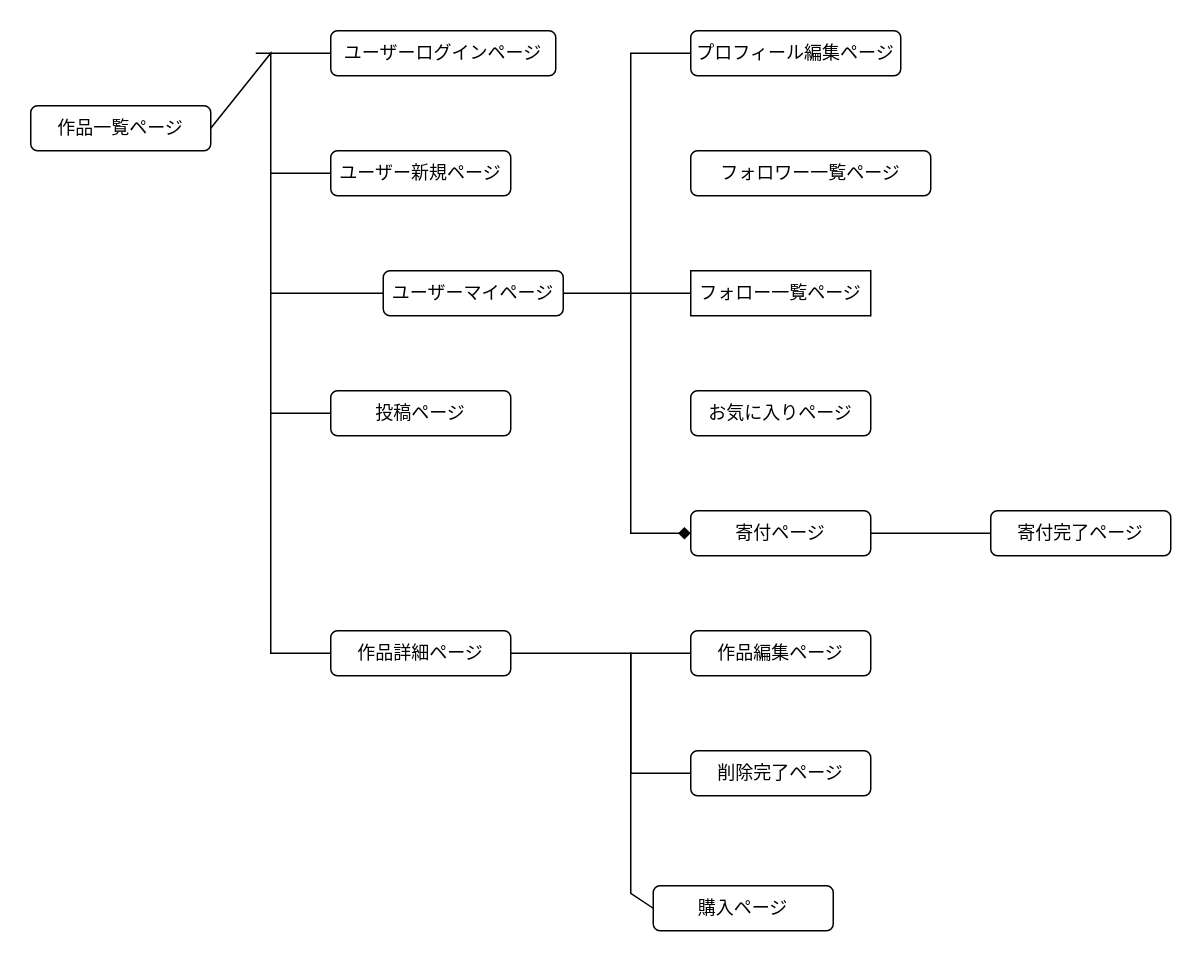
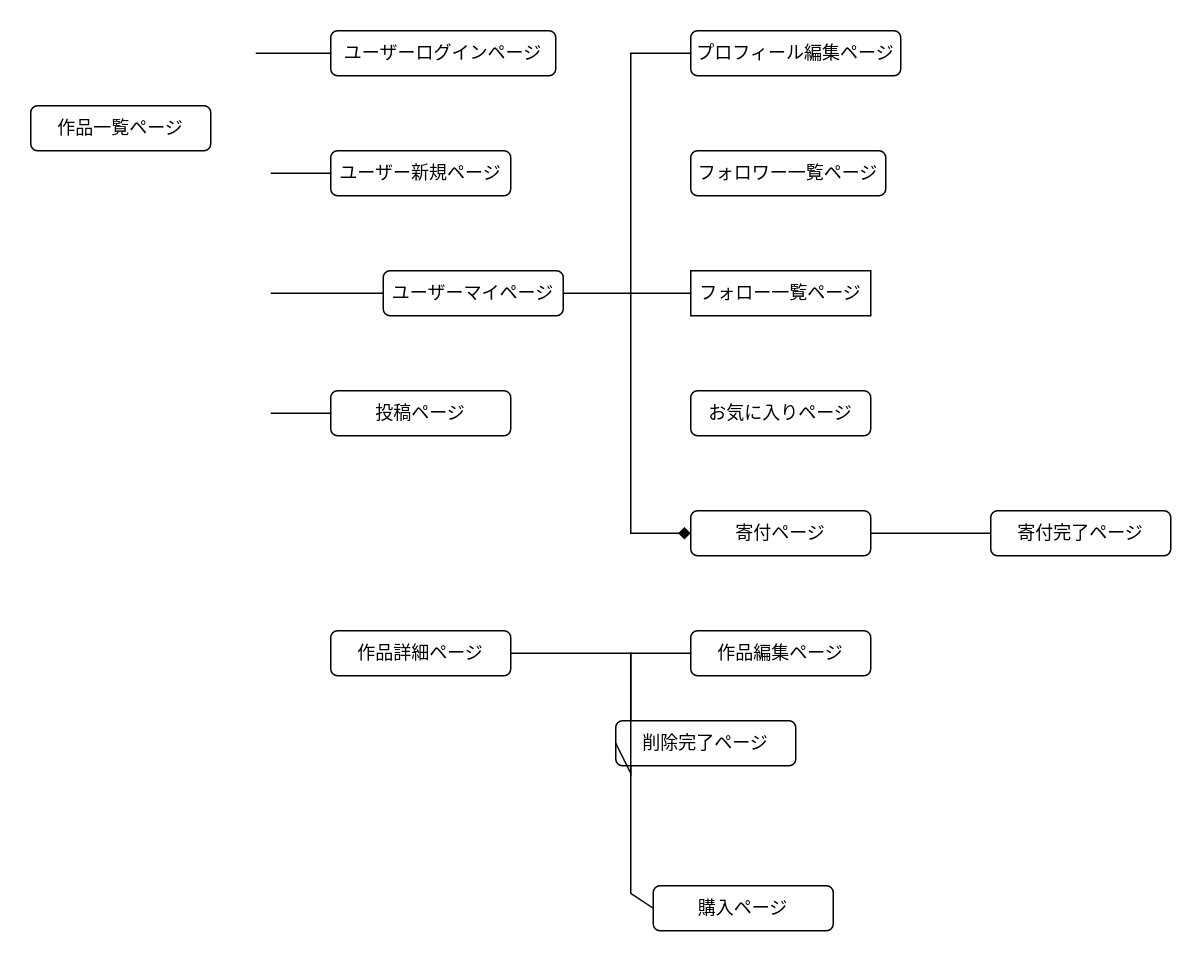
node "フォロワー一覧ページ": size 240x45 -> 195x45
edge "作品一覧ページ" -- "作品詳細ページ": removed
node "削除完了ページ": moved (781, 773) -> (706, 743)
